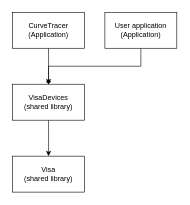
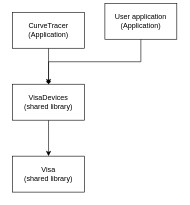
node "User application (Application)": moved (141, 30) -> (141, 21)
